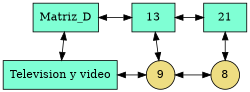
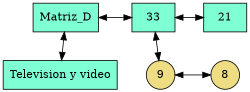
node "13": label "13" -> "33"
edge "21" -- "8": removed
edge "Television y video" -- "9": removed
